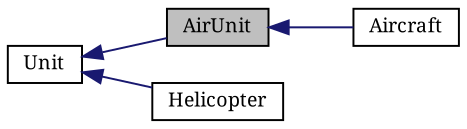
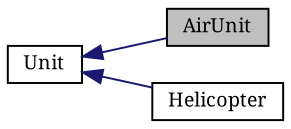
node "Aircraft": removed
